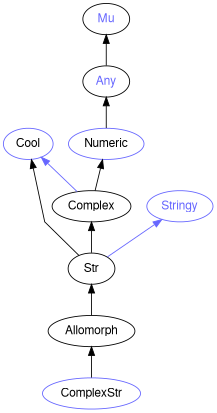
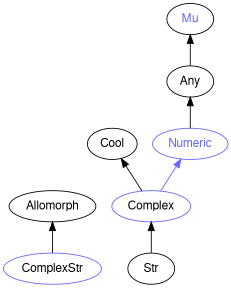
node "Any": fontcolor #6666ff -> #000000
node "Cool": color #6666ff -> #000000
node "Numeric": fontcolor #000000 -> #6666ff
edge "Complex" -> "Cool": color #6666ff -> #000000
edge "Complex" -> "Numeric": color #000000 -> #6666ff
node "Complex": color #000000 -> #6666ff
node "Stringy": removed
edge "Str" -> "Cool": removed
edge "Allomorph" -> "Str": removed
